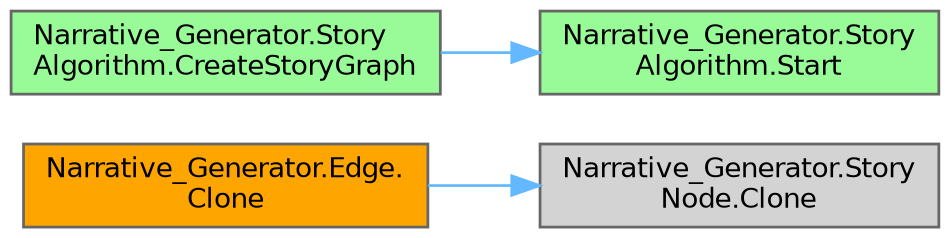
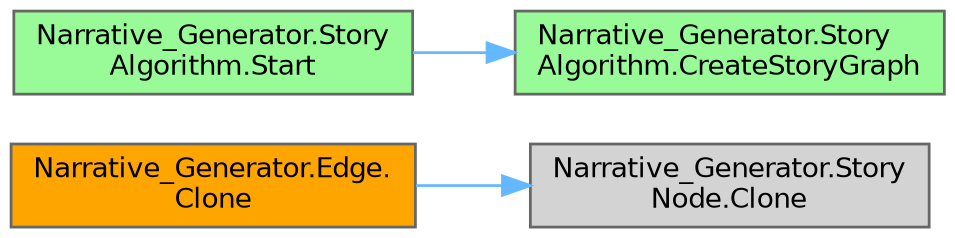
edge "Narrative_Generator.Story Algorithm.CreateStoryGraph" -> "Narrative_Generator.Story Algorithm.Start": reversed
